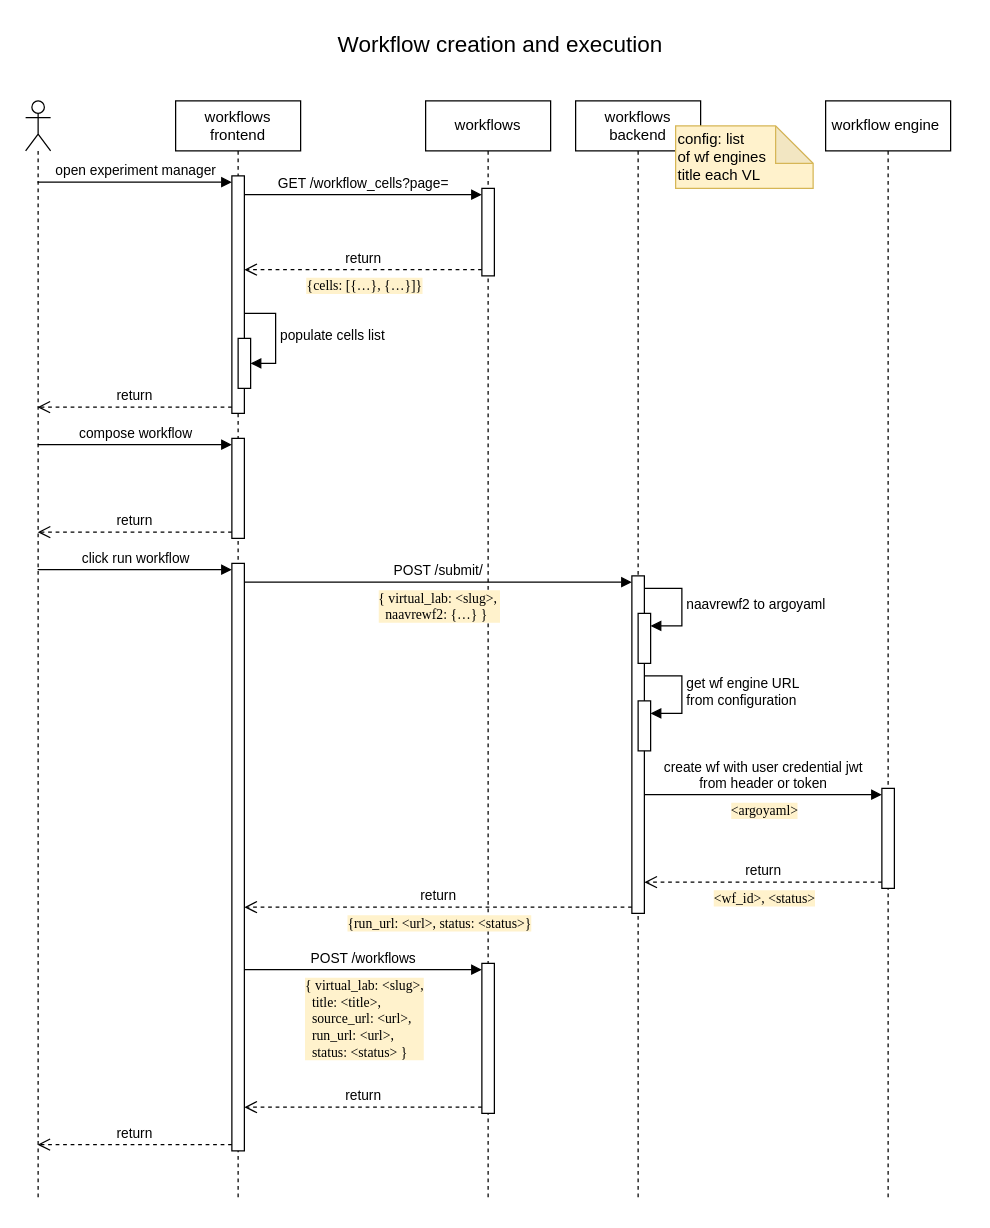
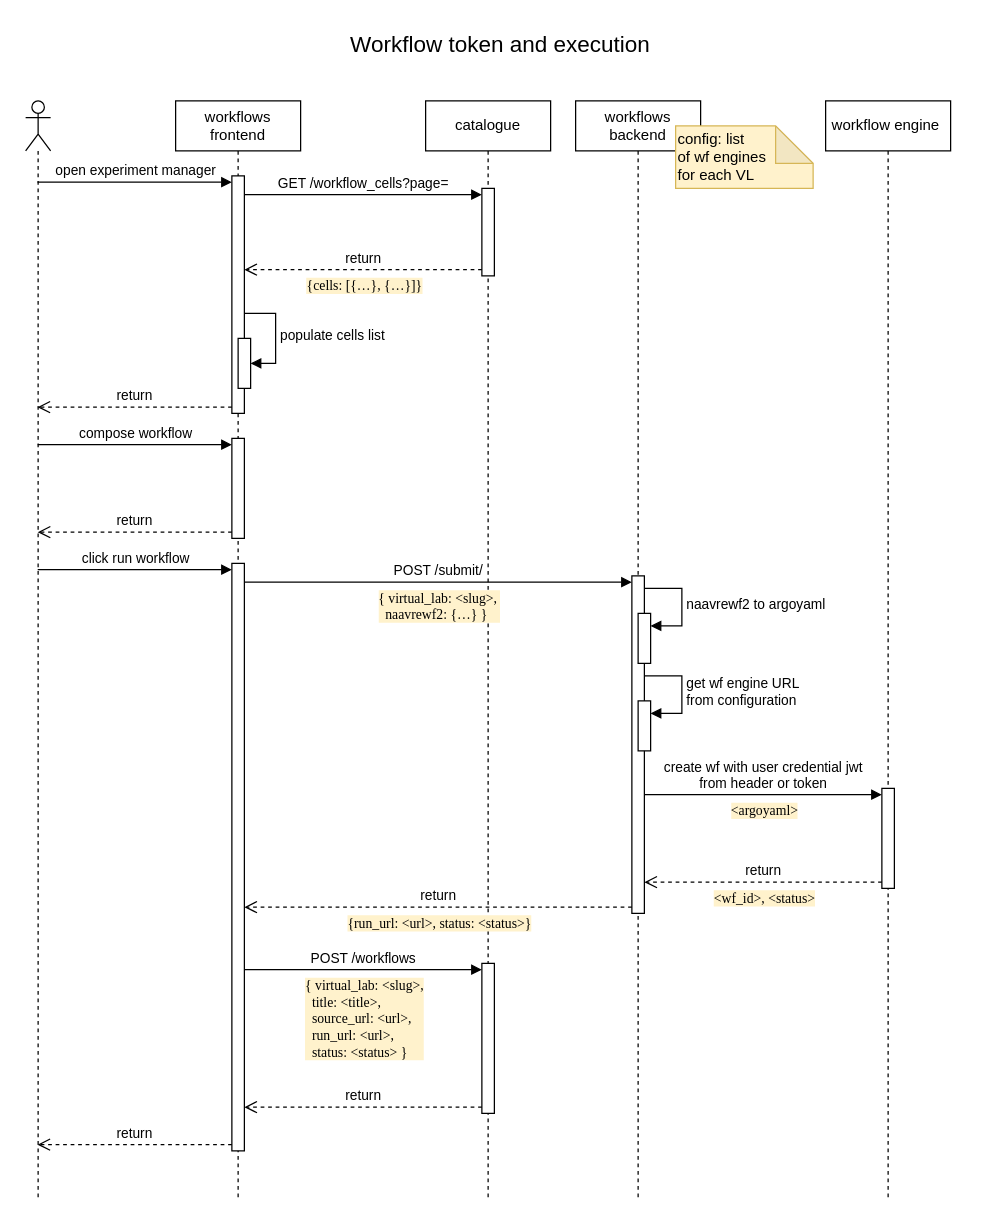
node "Workflow creation and execution": label "Workflow creation and execution" -> "Workflow token and execution"
node "workflows": label "workflows" -> "catalogue"
node "config: list of wf engines title each VL": label "config: list of wf engines title each VL" -> "config: list of wf engines for each VL"
